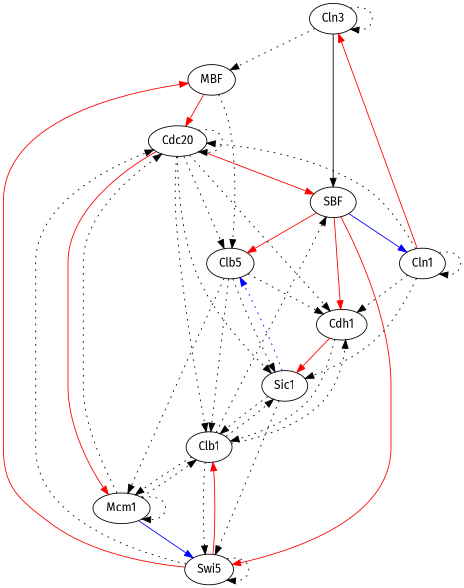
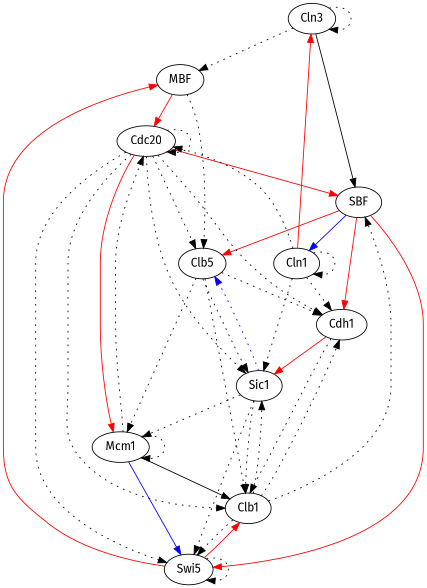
edge "Swi5" -> "Cdc20": reversed
edge "Clb1" -> "Mcm1": now "Sic1" -> "Mcm1"
edge "Mcm1" -> "Clb1": style dotted -> solid
